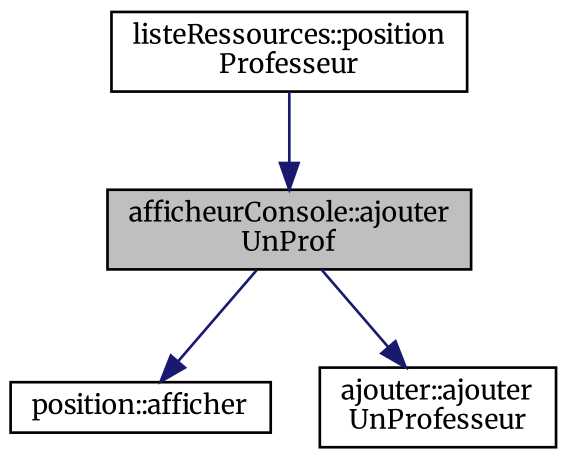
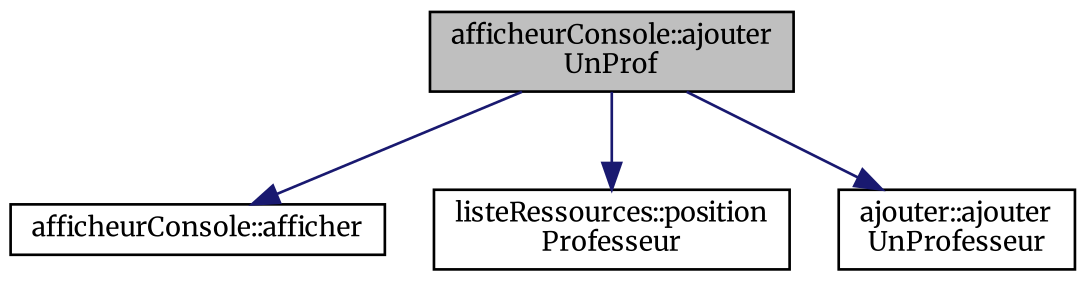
edge "listeRessources::position Professeur" -> "afficheurConsole::ajouter UnProf": reversed
node "position::afficher": label "position::afficher" -> "afficheurConsole::afficher"
